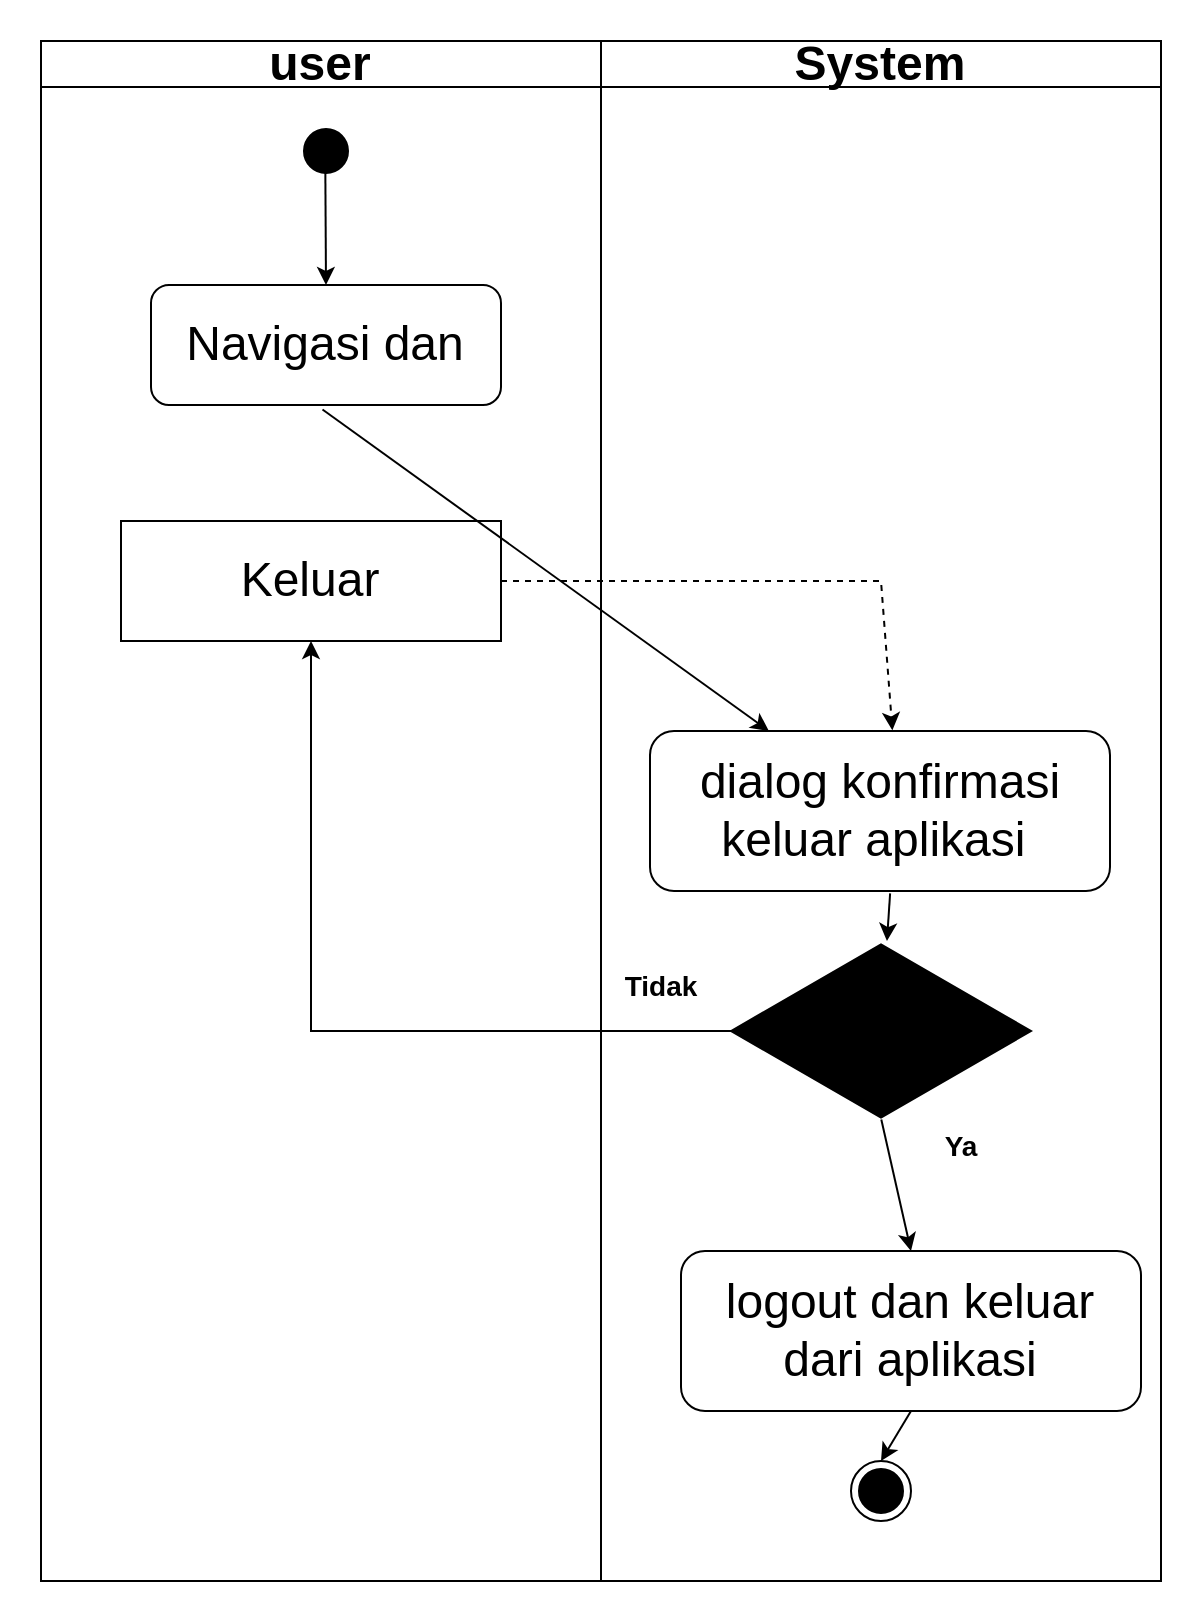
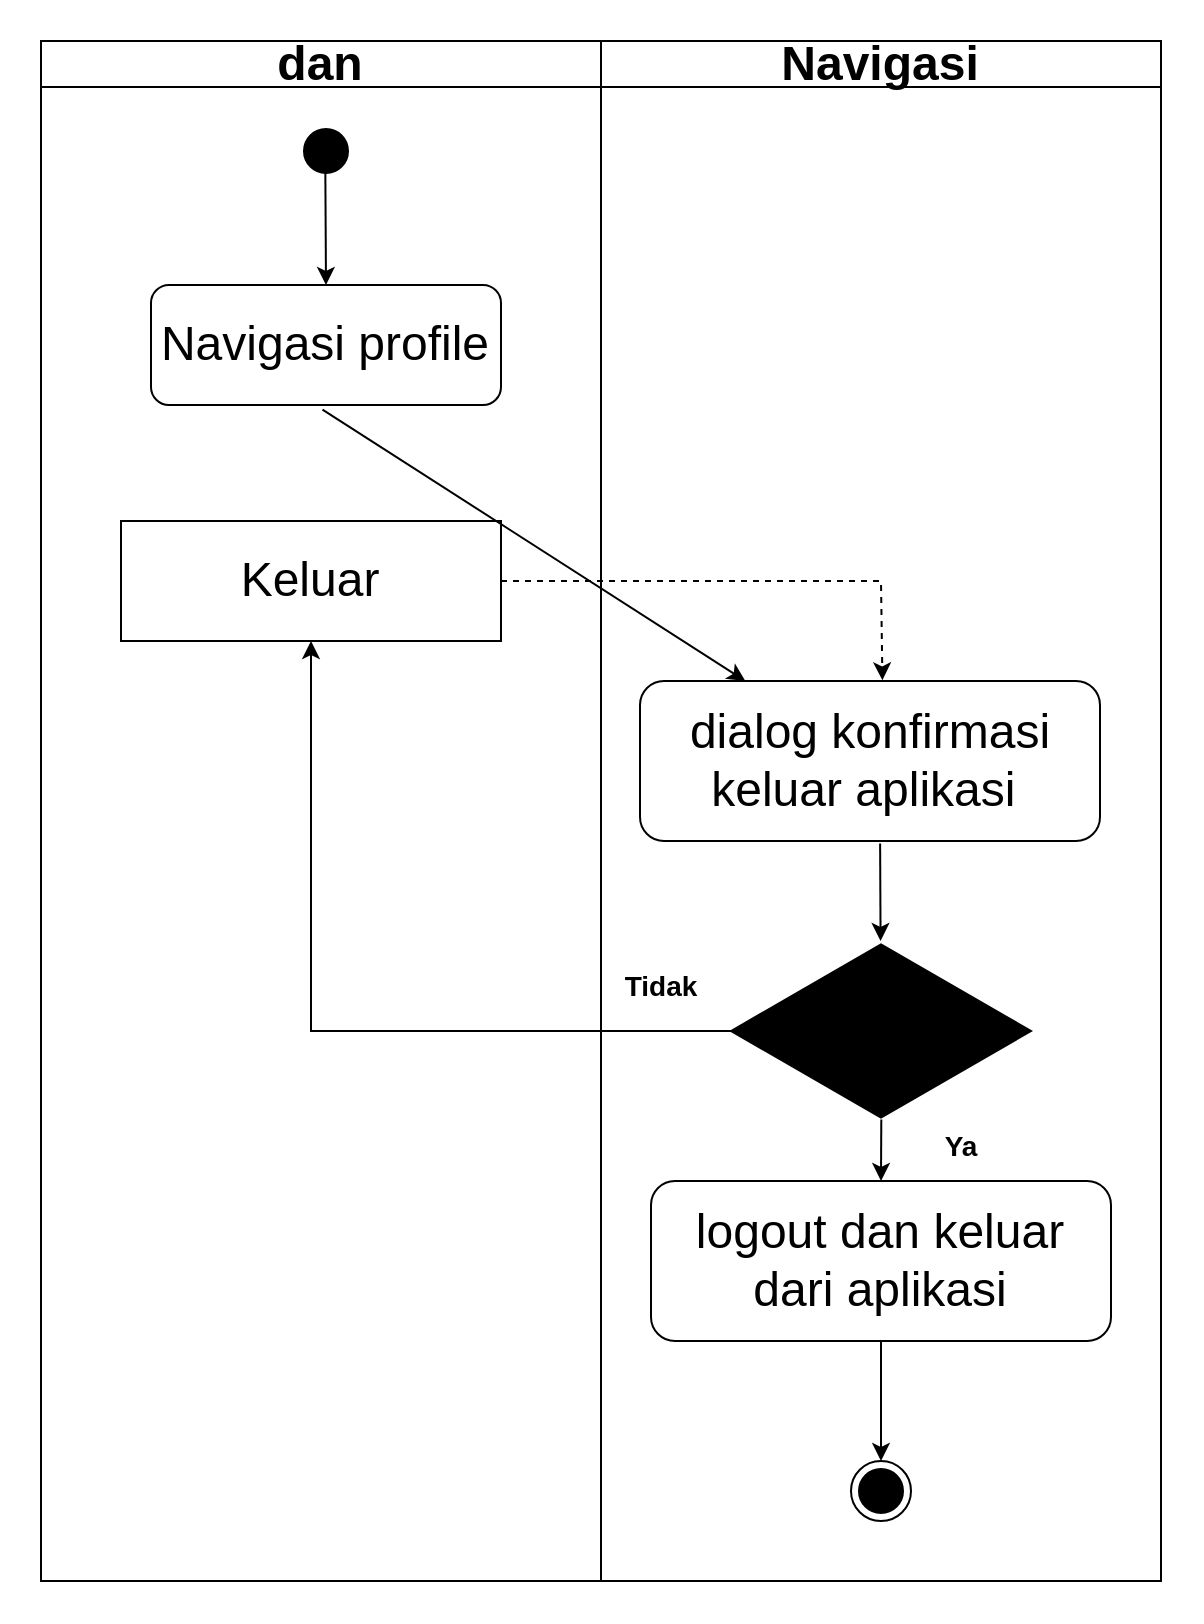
node "user": label "user" -> "dan"
node "System": label "System" -> "Navigasi"
node "Navigasi dan": label "Navigasi dan" -> "Navigasi profile"
node "dialog konfirmasi keluar aplikasi": moved (880, 811) -> (870, 761)
node "logout dan keluar dari aplikasi": moved (911, 1331) -> (881, 1261)
